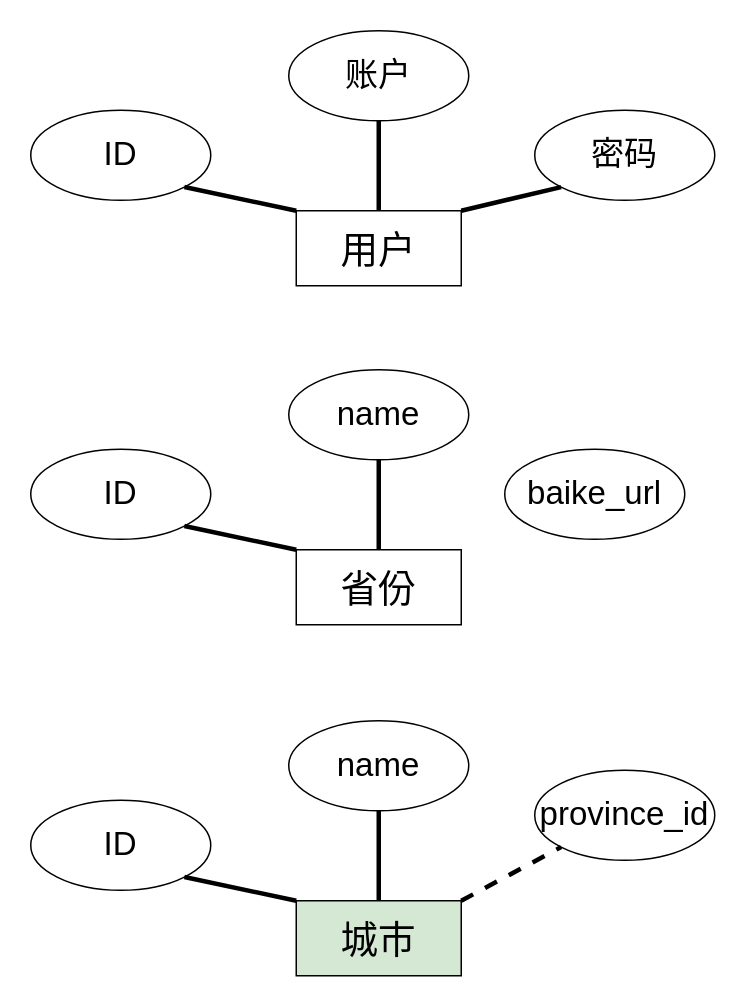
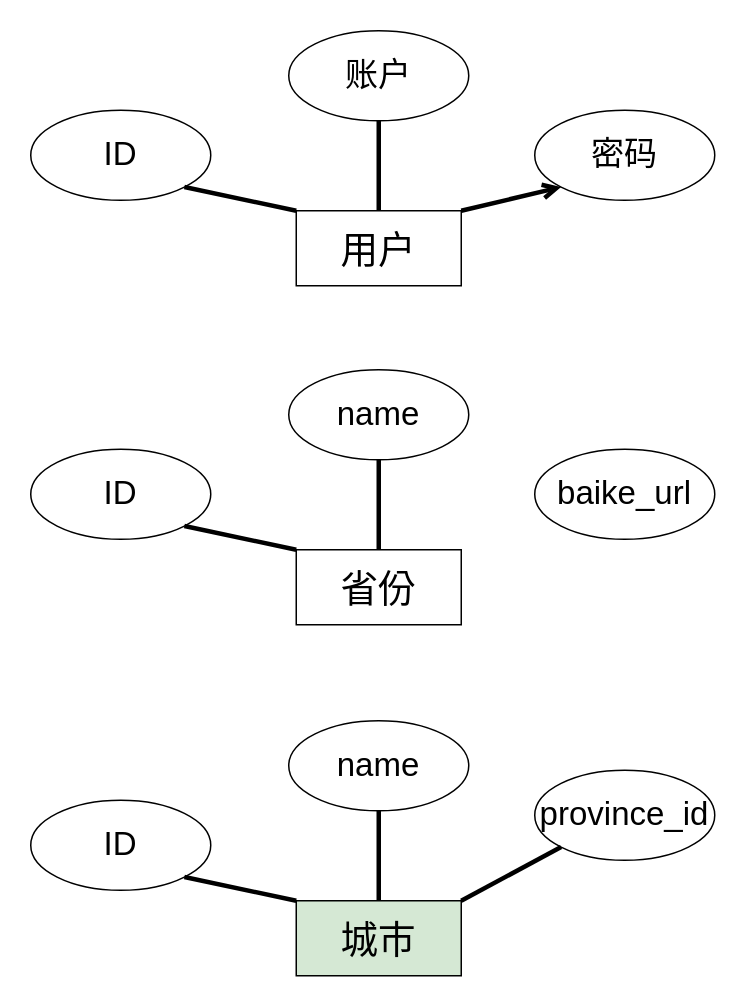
edge "密码" -- "用户": arrowhead none -> open
node "baike_url": moved (595, 494) -> (625, 494)
edge "province_id" -- "城市": style dashed -> solid
